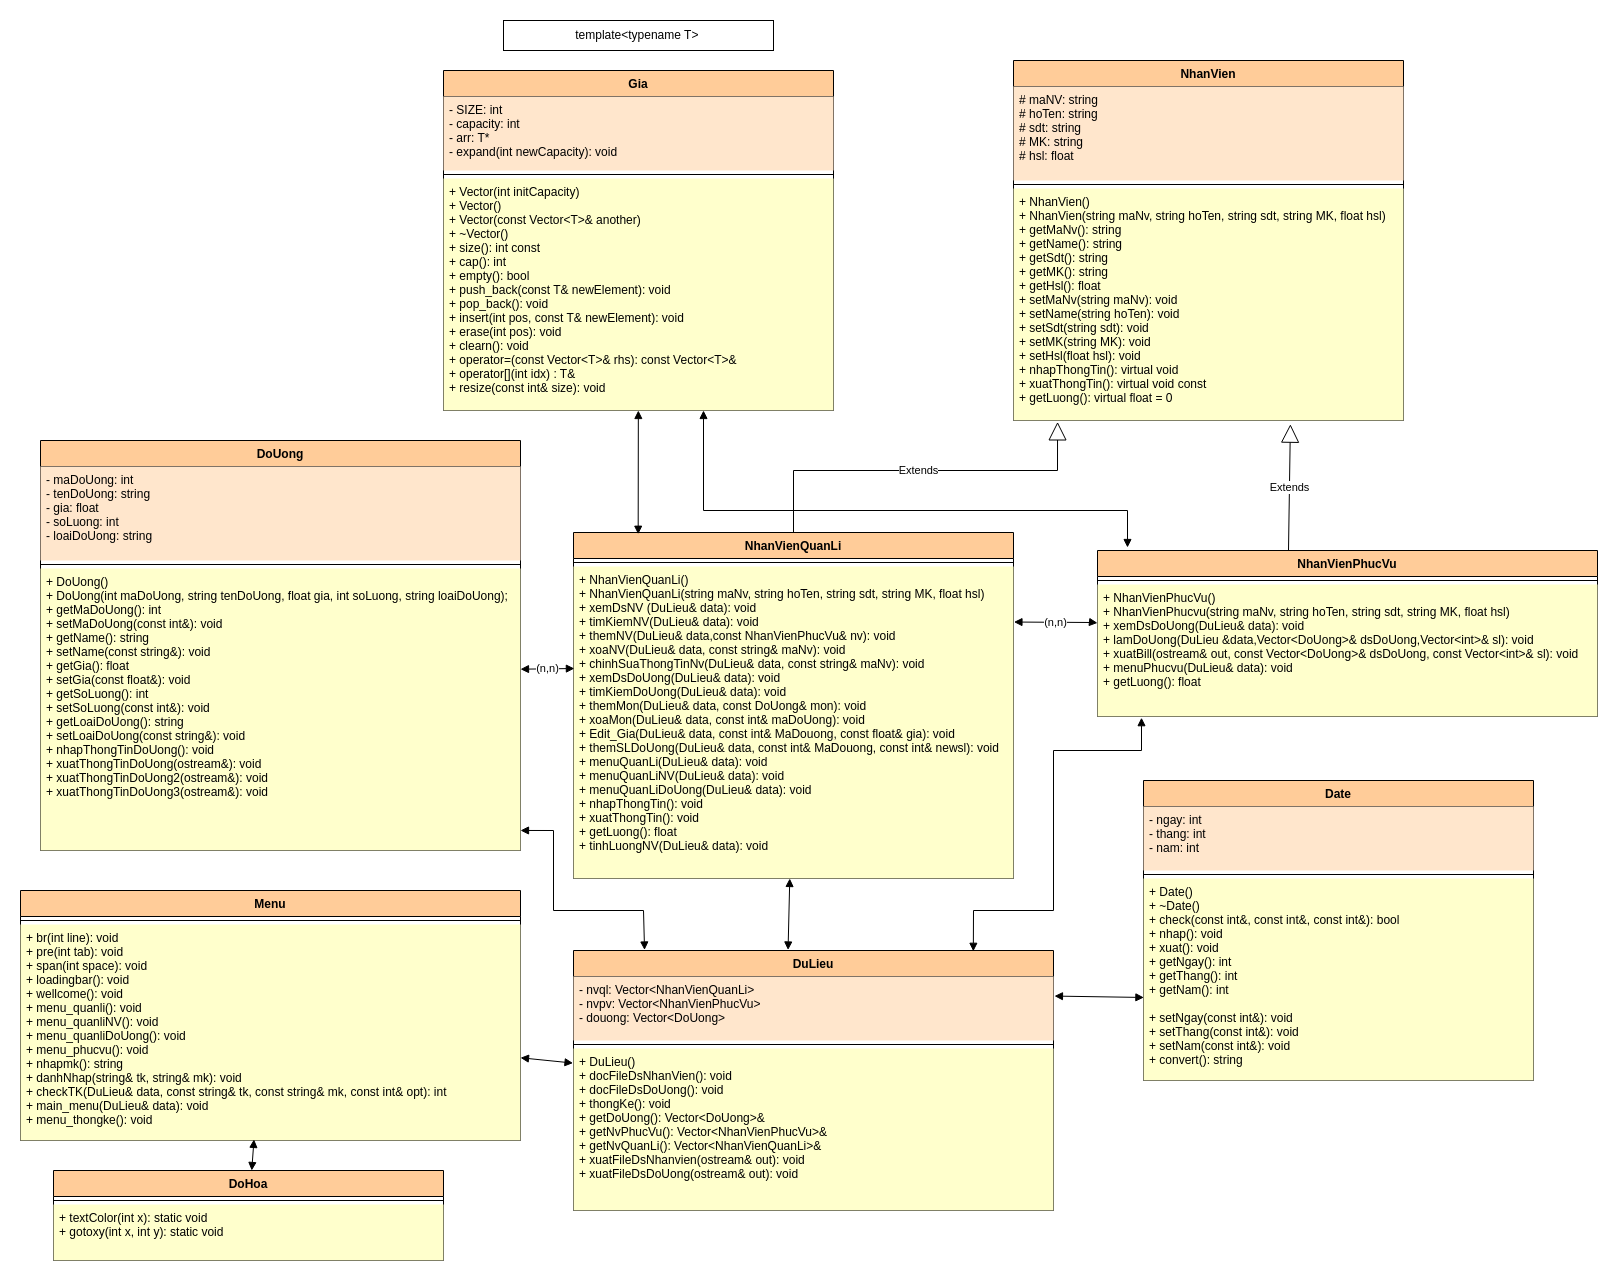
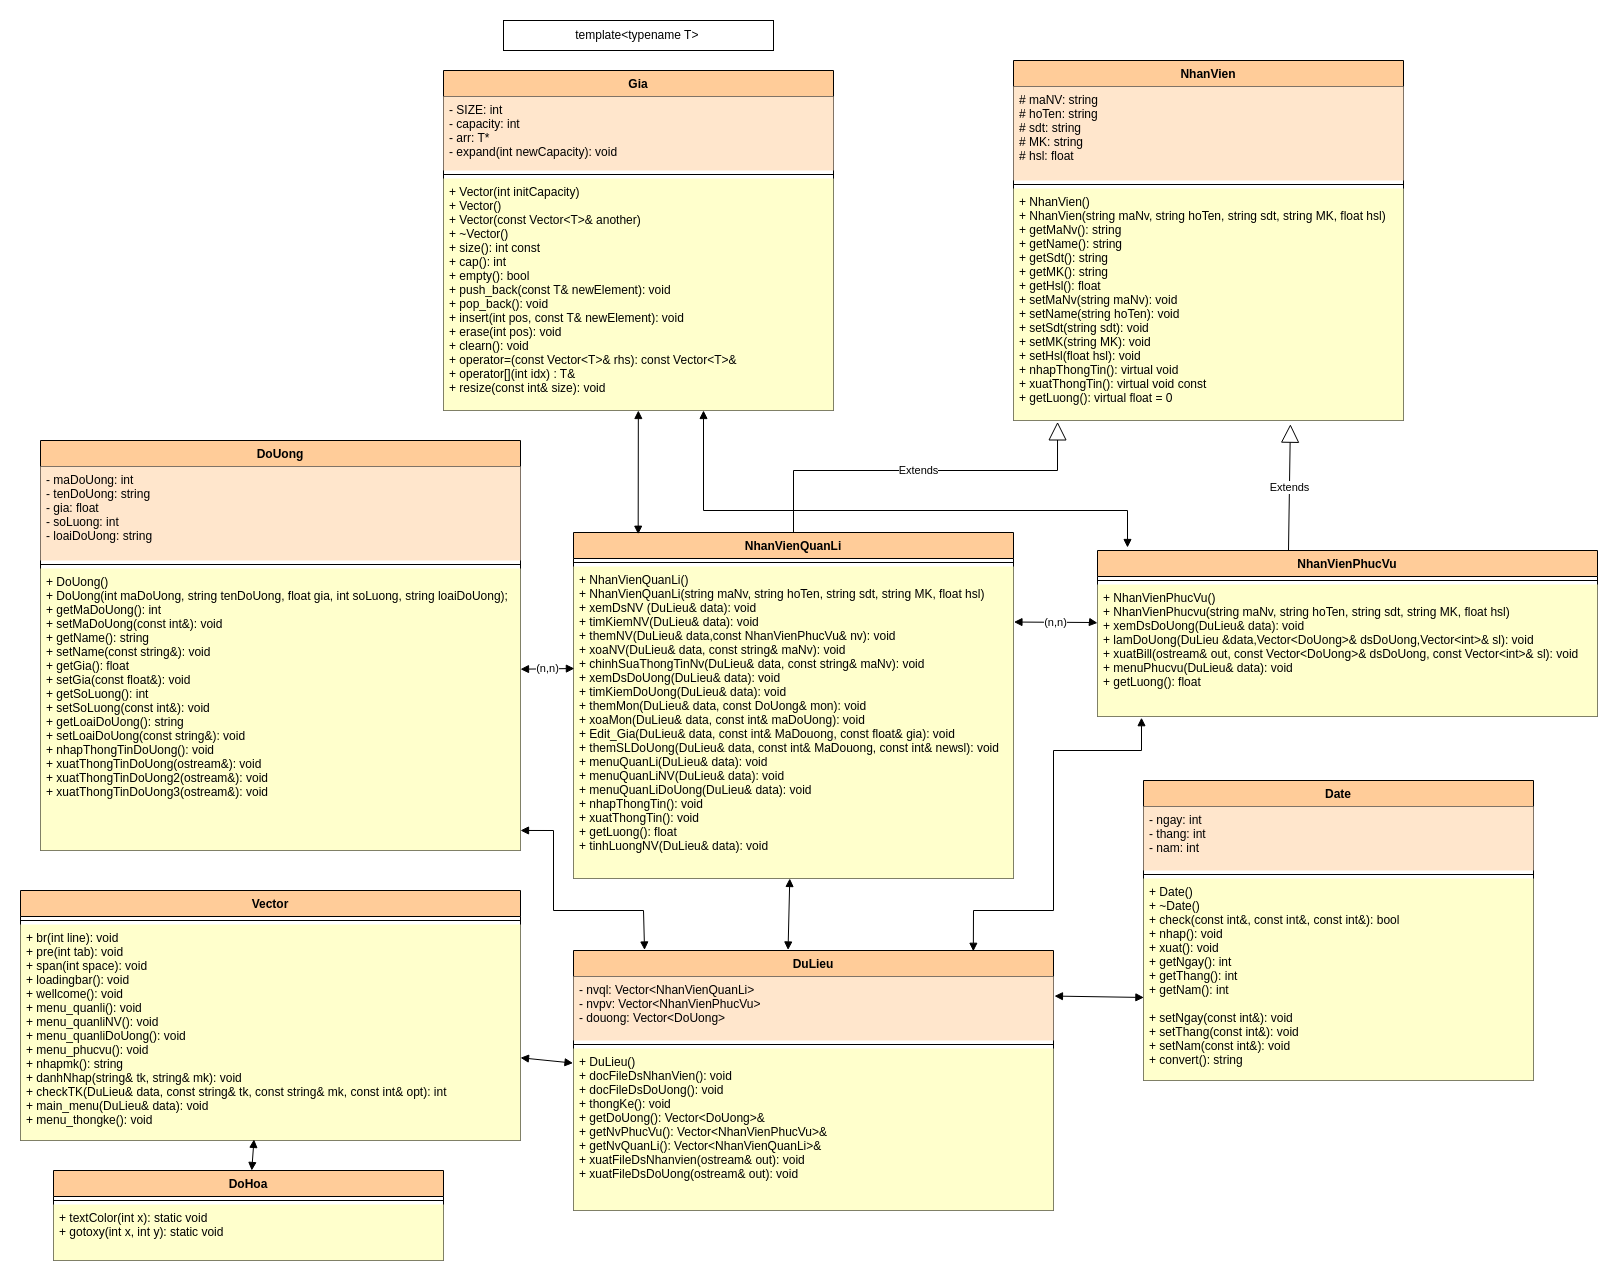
node "Menu": label "Menu" -> "Vector"
